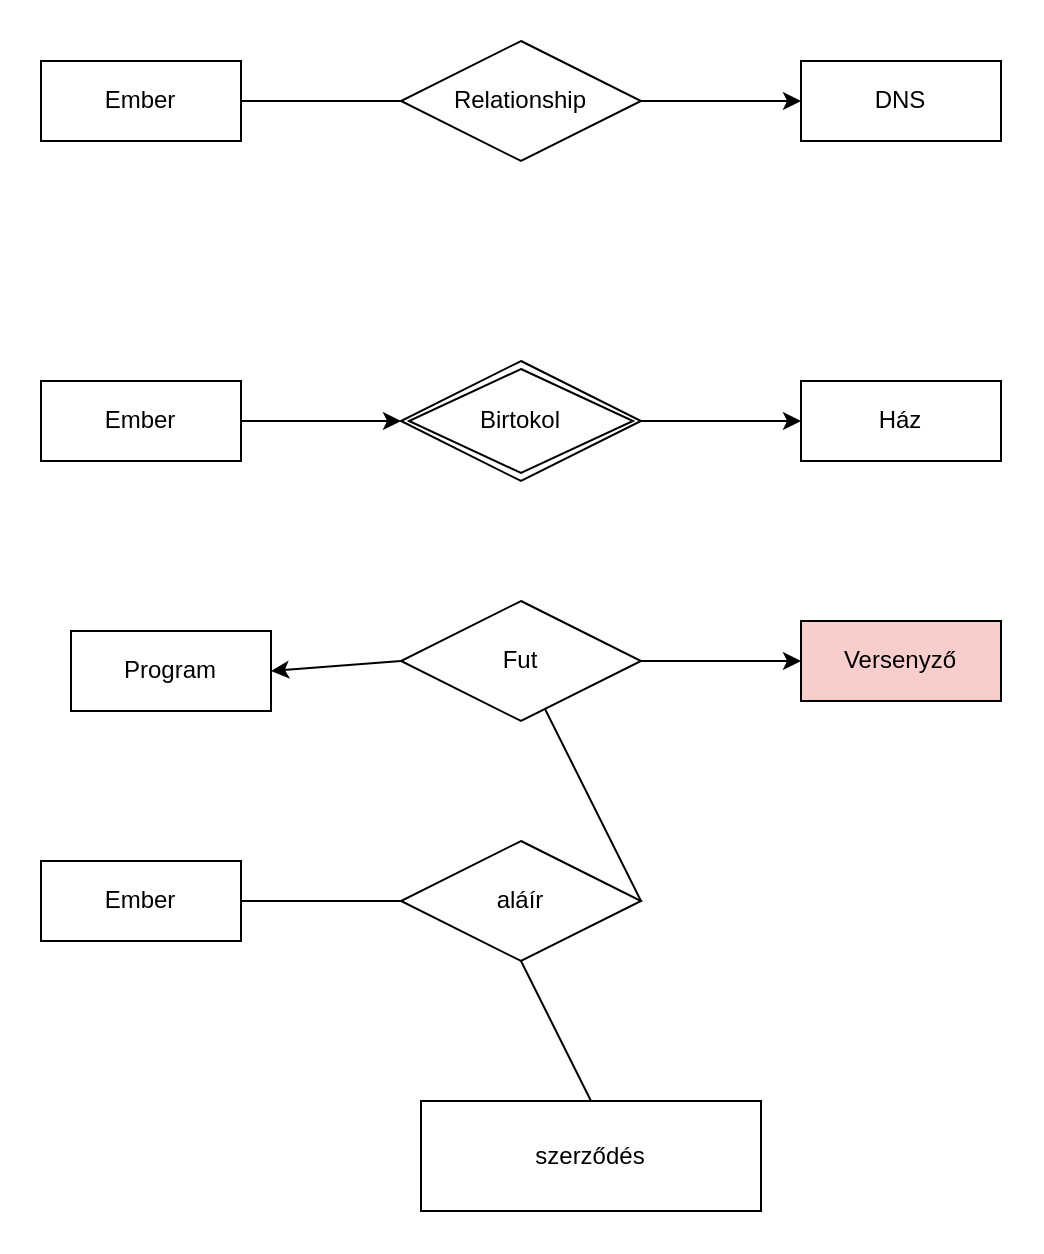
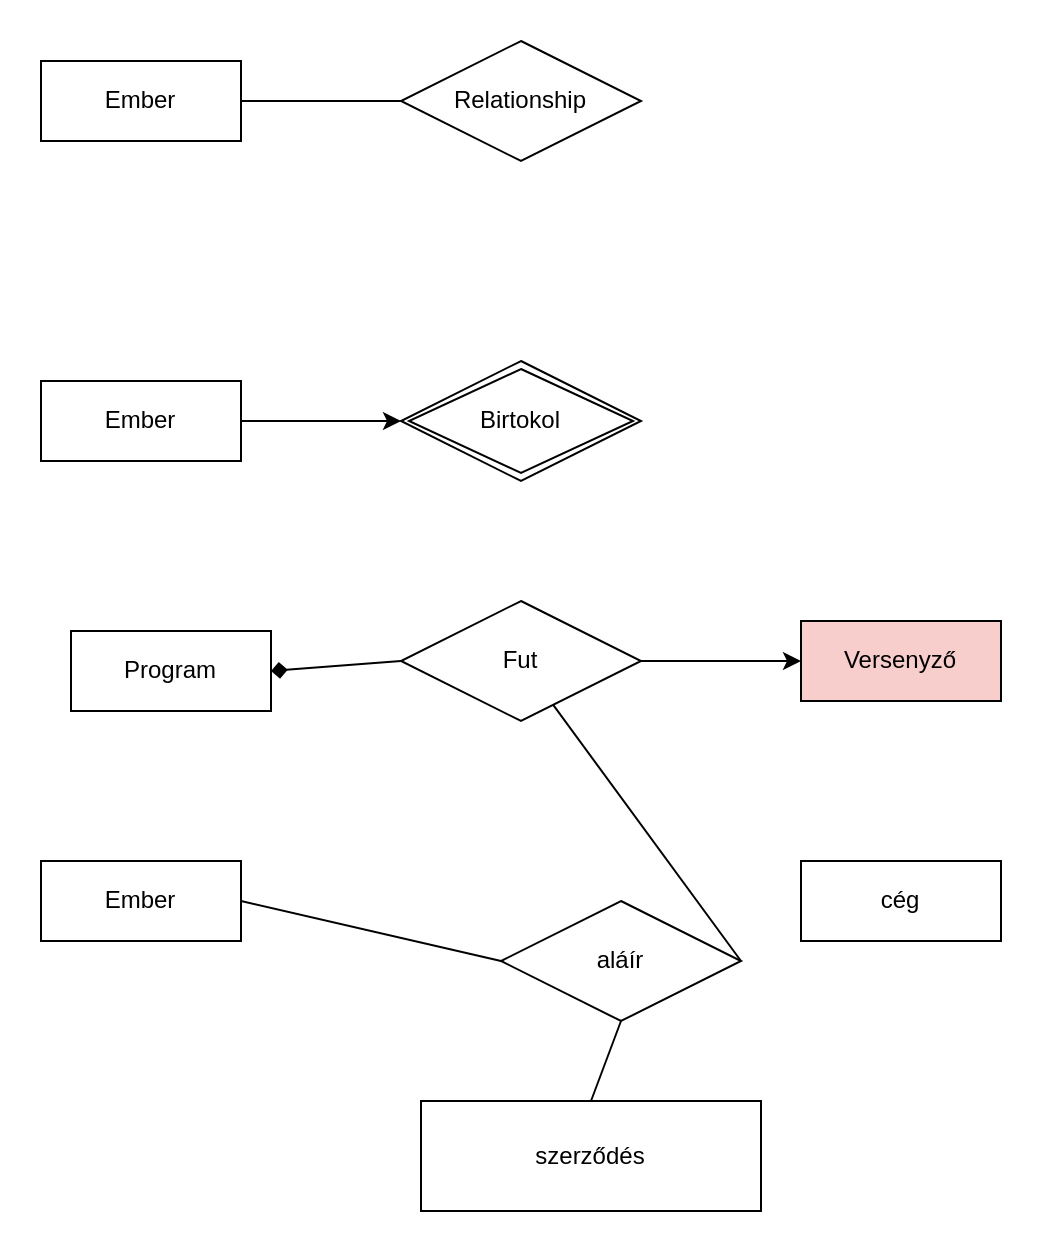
edge "Relationship" -> "DNS": removed
node "DNS": removed
edge "Birtokol" -> "Ház": removed
node "Ház": removed
edge "Fut" -> "Program": arrowhead classic -> diamond
node "aláír": moved (521, 901) -> (621, 961)
node "cég": added
